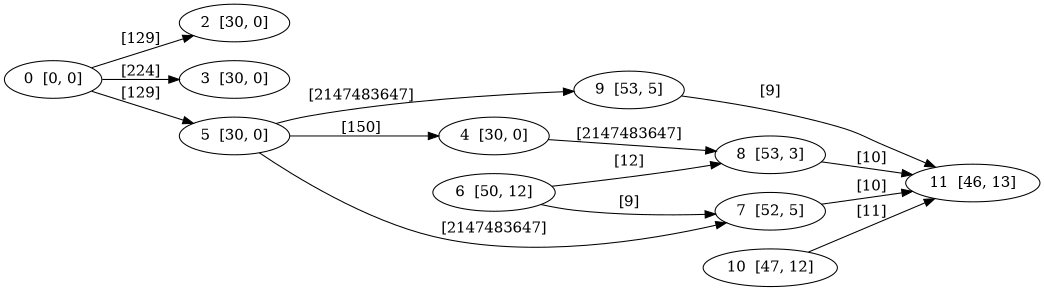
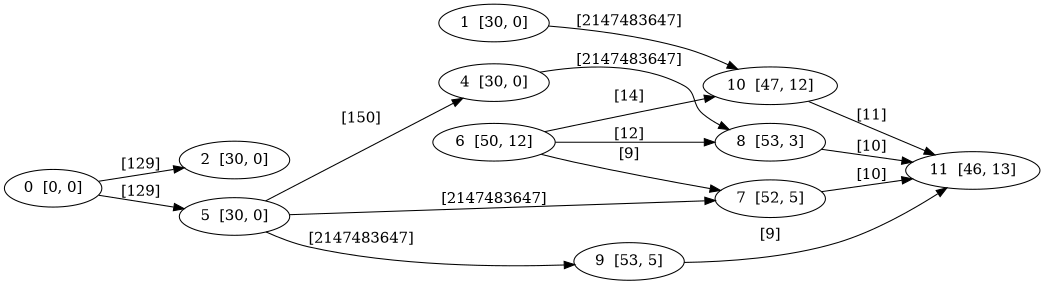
node "1  [30, 0]": added
node "3  [30, 0]": removed
edge "6  [50, 12]" -> "10  [47, 12]": added, label "[14]"
